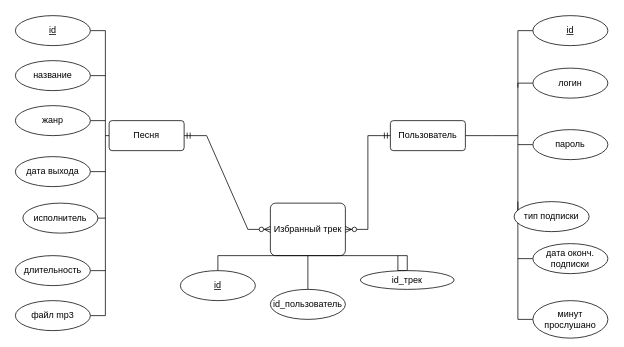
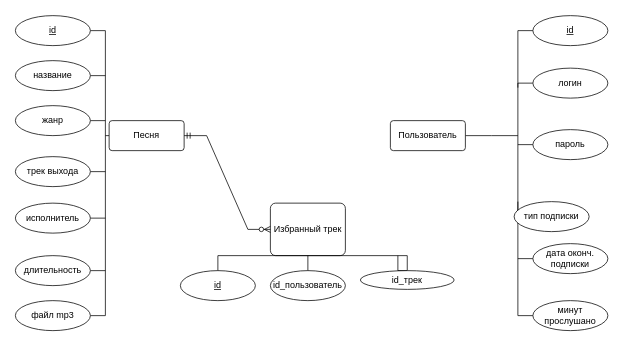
node "дата выхода": label "дата выхода" -> "трек выхода"
edge "Пользователь" -- "Избранный трек": removed
node "исполнитель": moved (60, 218) -> (53, 218)
node "id_пользователь": moved (308, 304) -> (308, 285)
node "минут прослушано": size 75x38 -> 75x30
